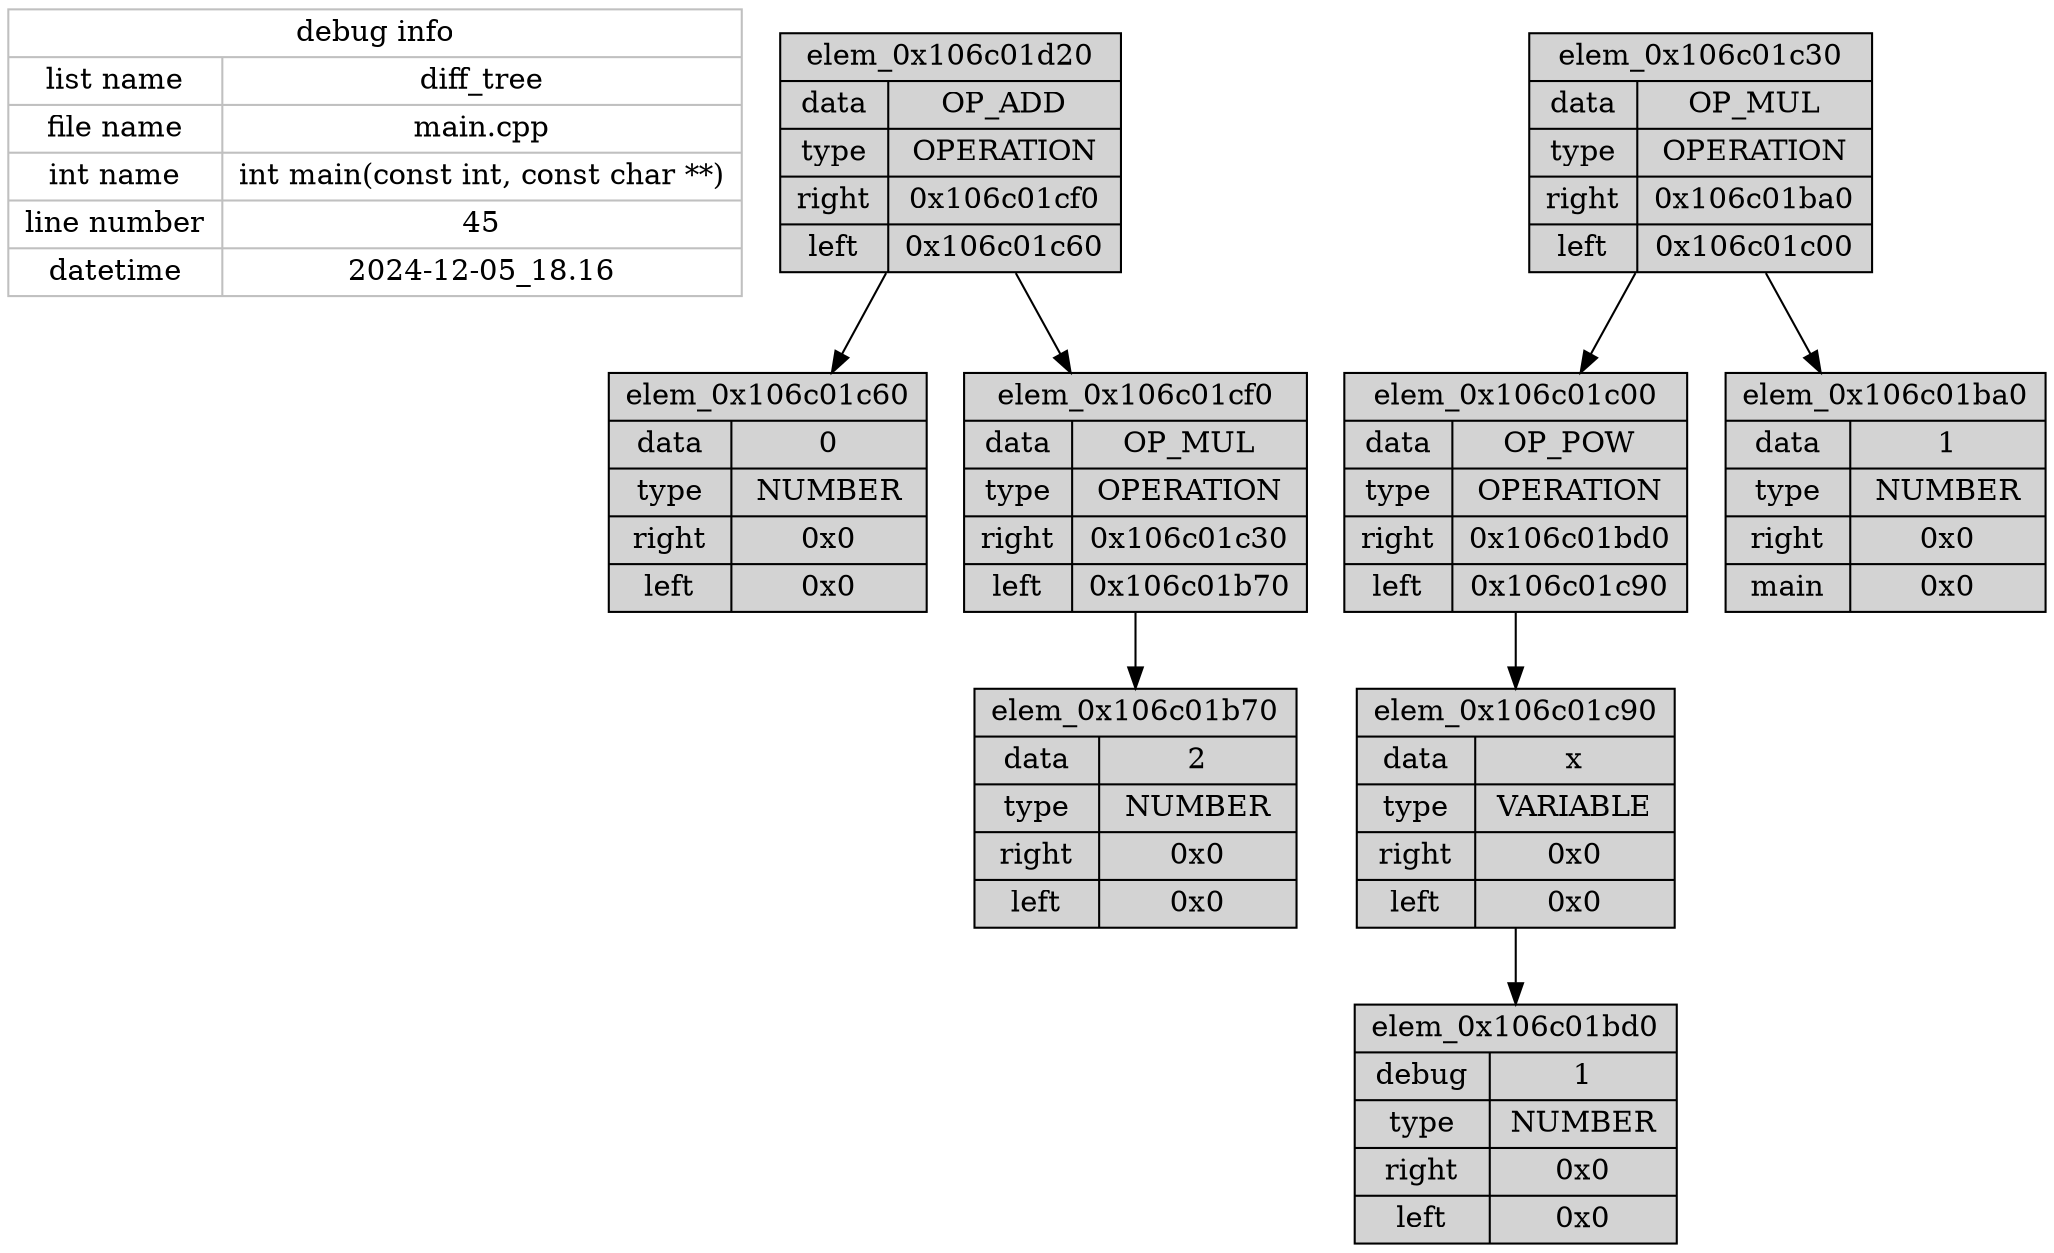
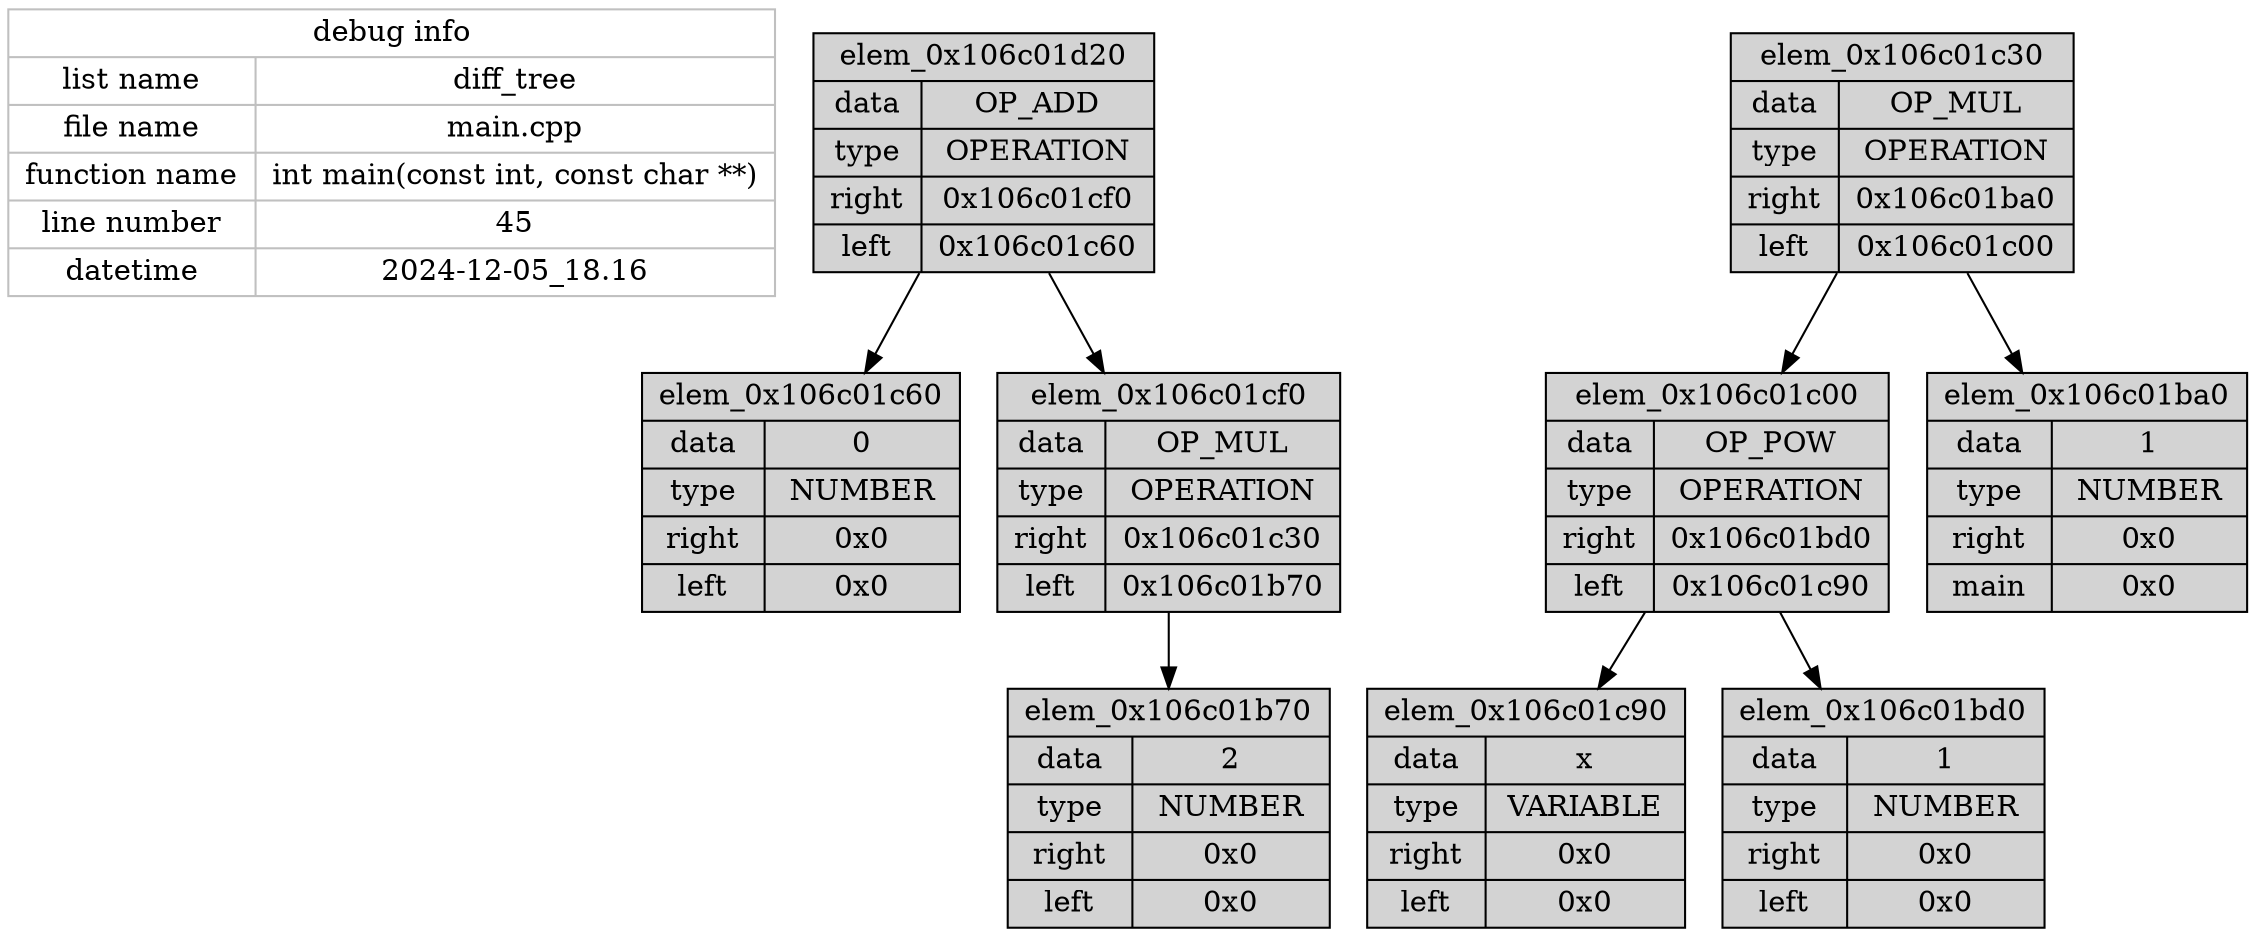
node "debug info": text "int name" -> "function name"
edge "elem_0x106c01c90" -> "elem_0x106c01bd0": now "elem_0x106c01c00" -> "elem_0x106c01bd0"
node "elem_0x106c01bd0": text "debug" -> "data"
